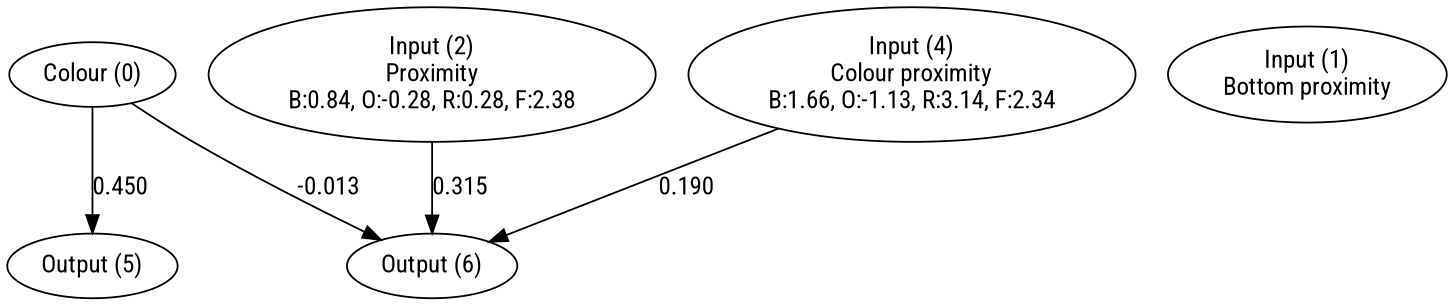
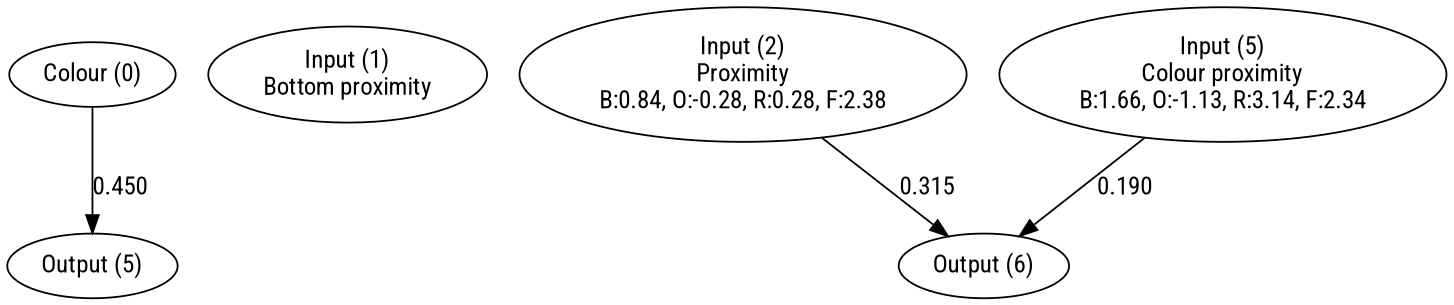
node "Input (4) Colour proximity B:1.66, O:-1.13, R:3.14, F:2.34": label "Input (4) Colour proximity B:1.66, O:-1.13, R:3.14, F:2.34" -> "Input (5) Colour proximity B:1.66, O:-1.13, R:3.14, F:2.34"
edge "Colour (0)" -> "Output (6)": removed, label "-0.013"
